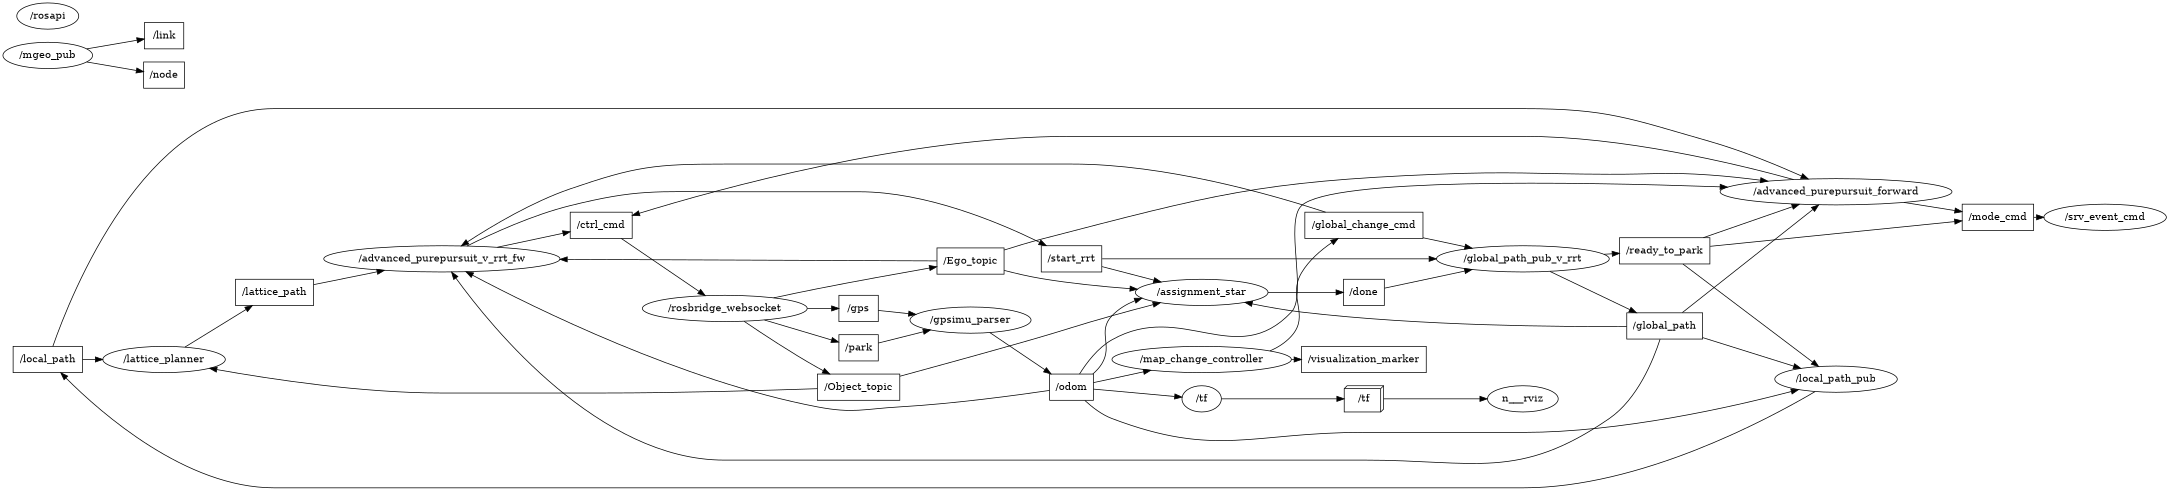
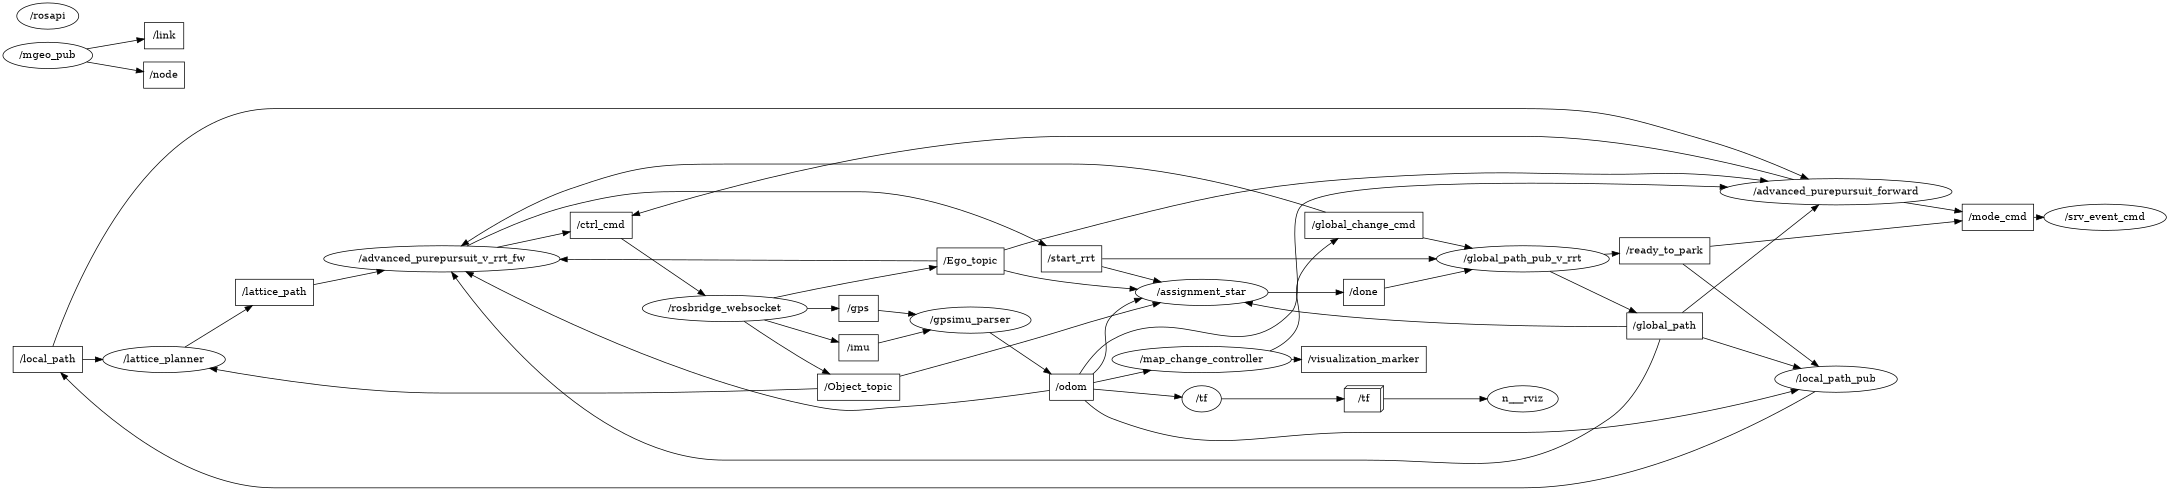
edge "/ready_to_park" -> "/advanced_purepursuit_forward": removed
node "/park": label "/park" -> "/imu"
